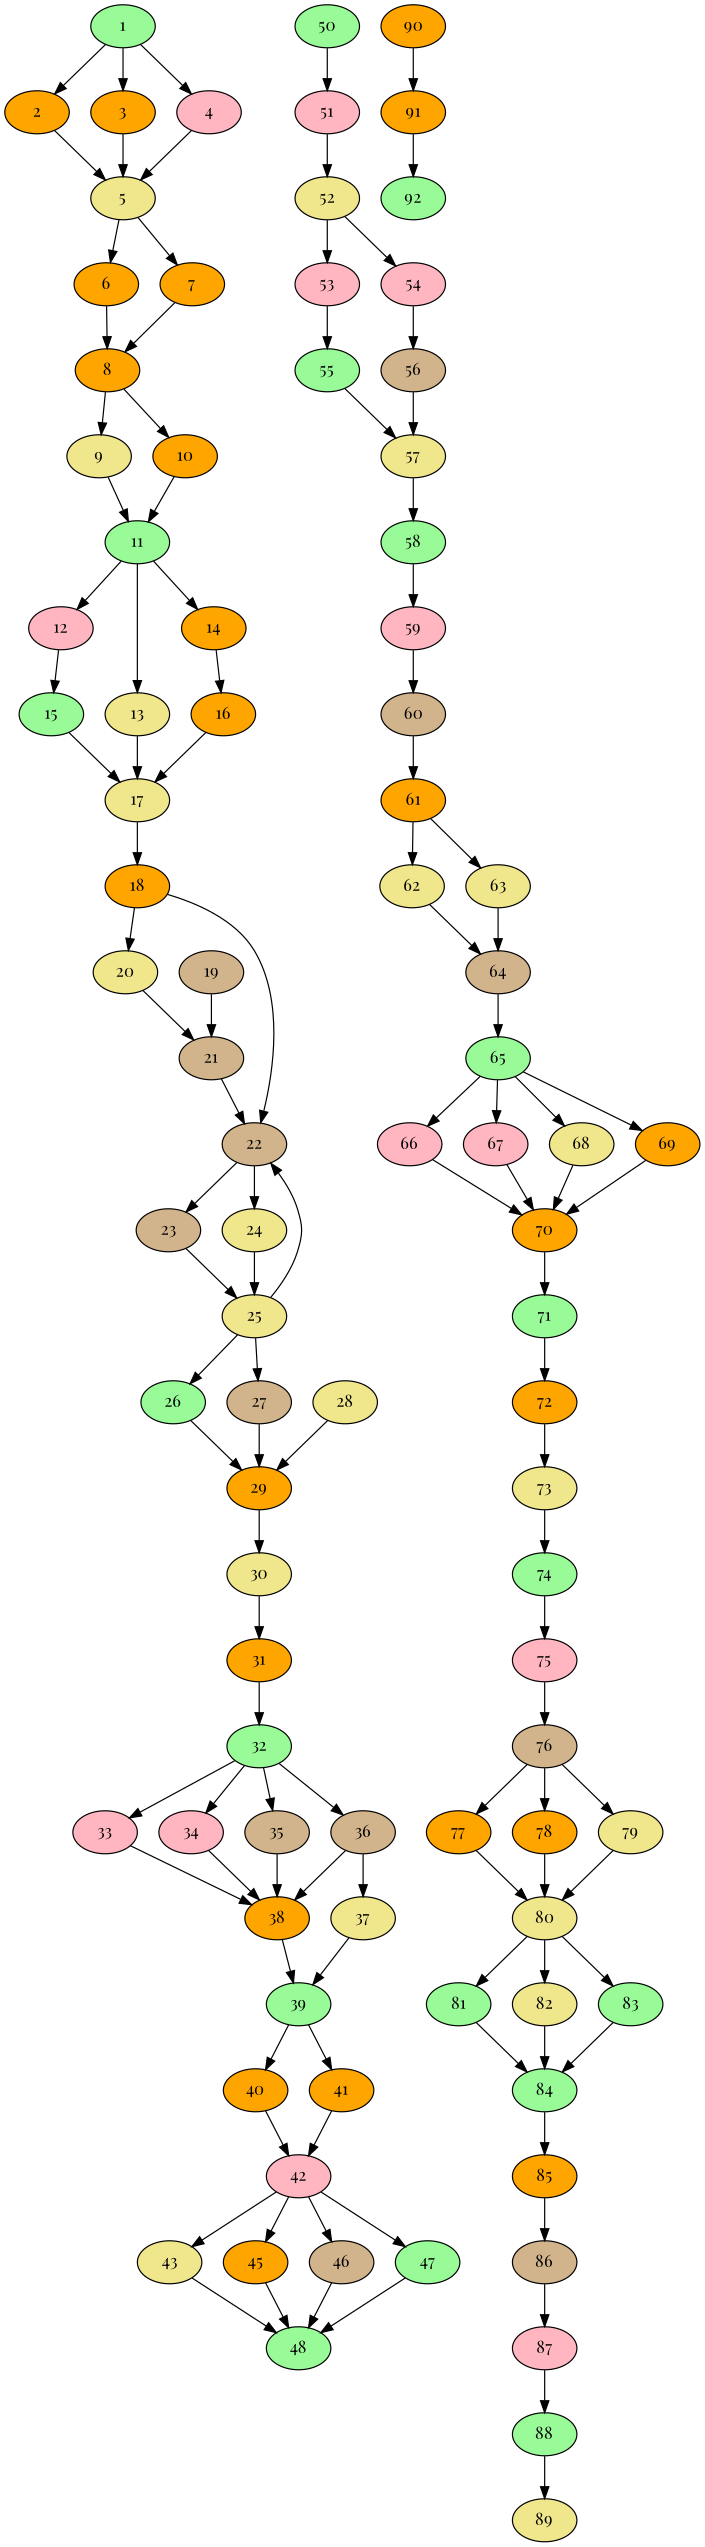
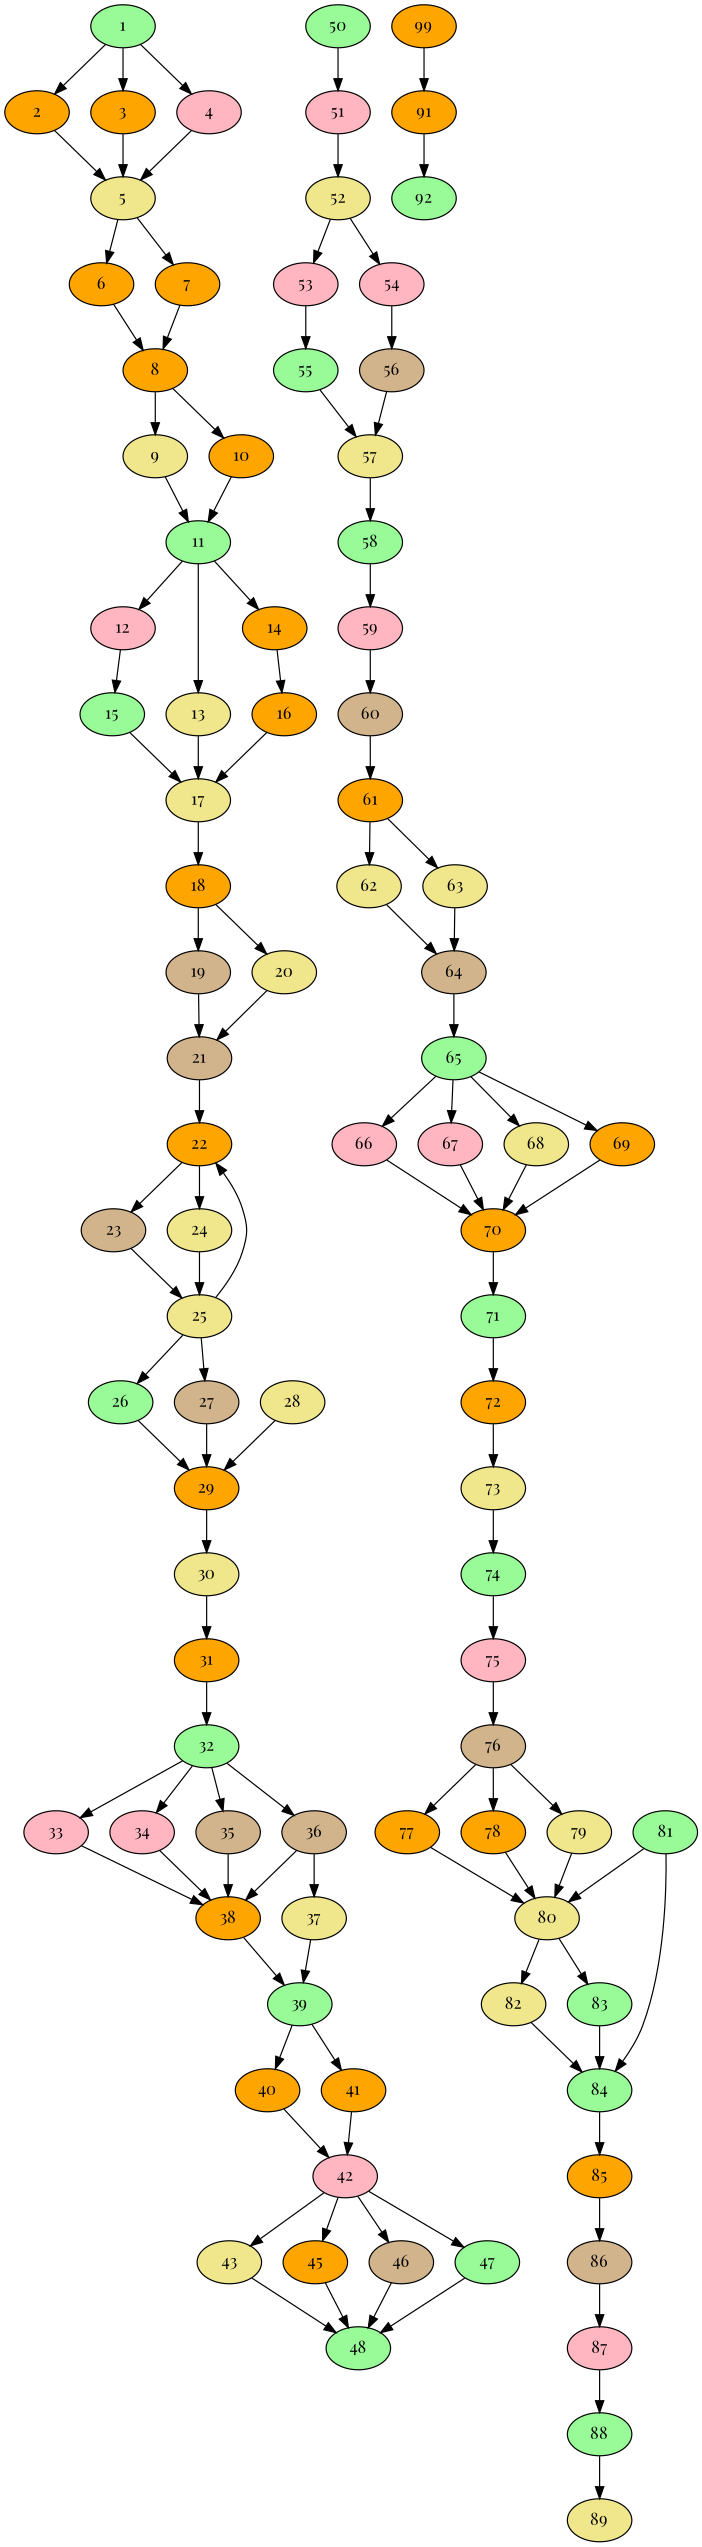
node "90": label "90" -> "99"
edge "18" -> "22": now "18" -> "19"
node "22": fillcolor tan -> orange
edge "80" -> "81": reversed
